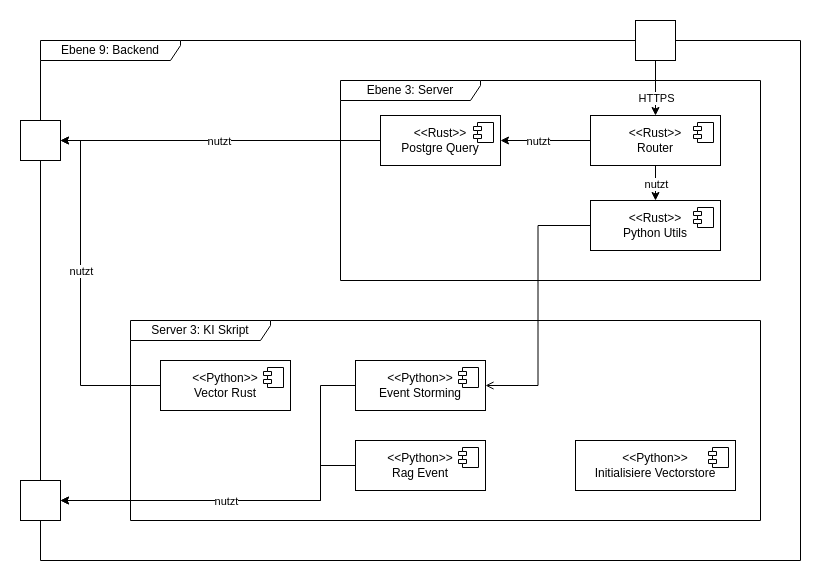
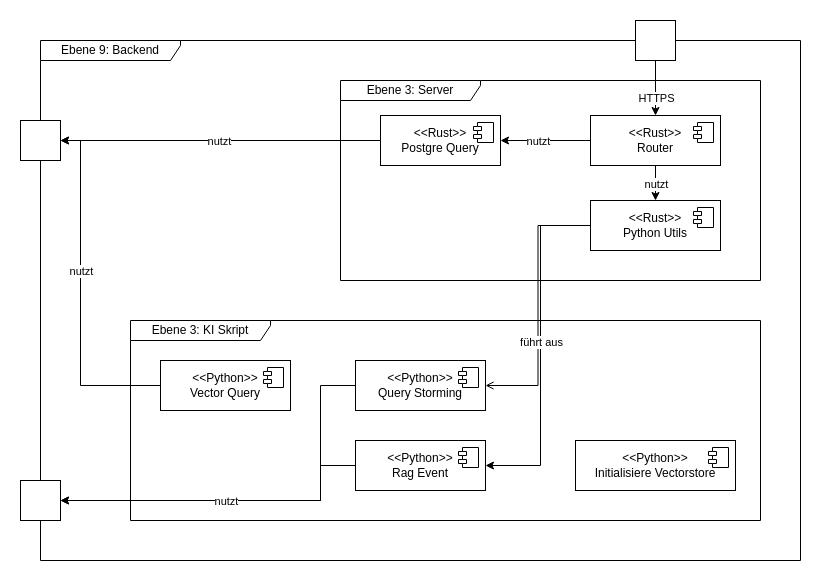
node "Server 3: KI Skript": label "Server 3: KI Skript" -> "Ebene 3: KI Skript"
edge "<<Rust>> Python Utils" -> "<<Python>> Rag Event": added, label "führt aus"
node "<<Python>> Vector Rust": label "<<Python>> Vector Rust" -> "<<Python>> Vector Query"
node "<<Python>> Event Storming": label "<<Python>> Event Storming" -> "<<Python>> Query Storming"
